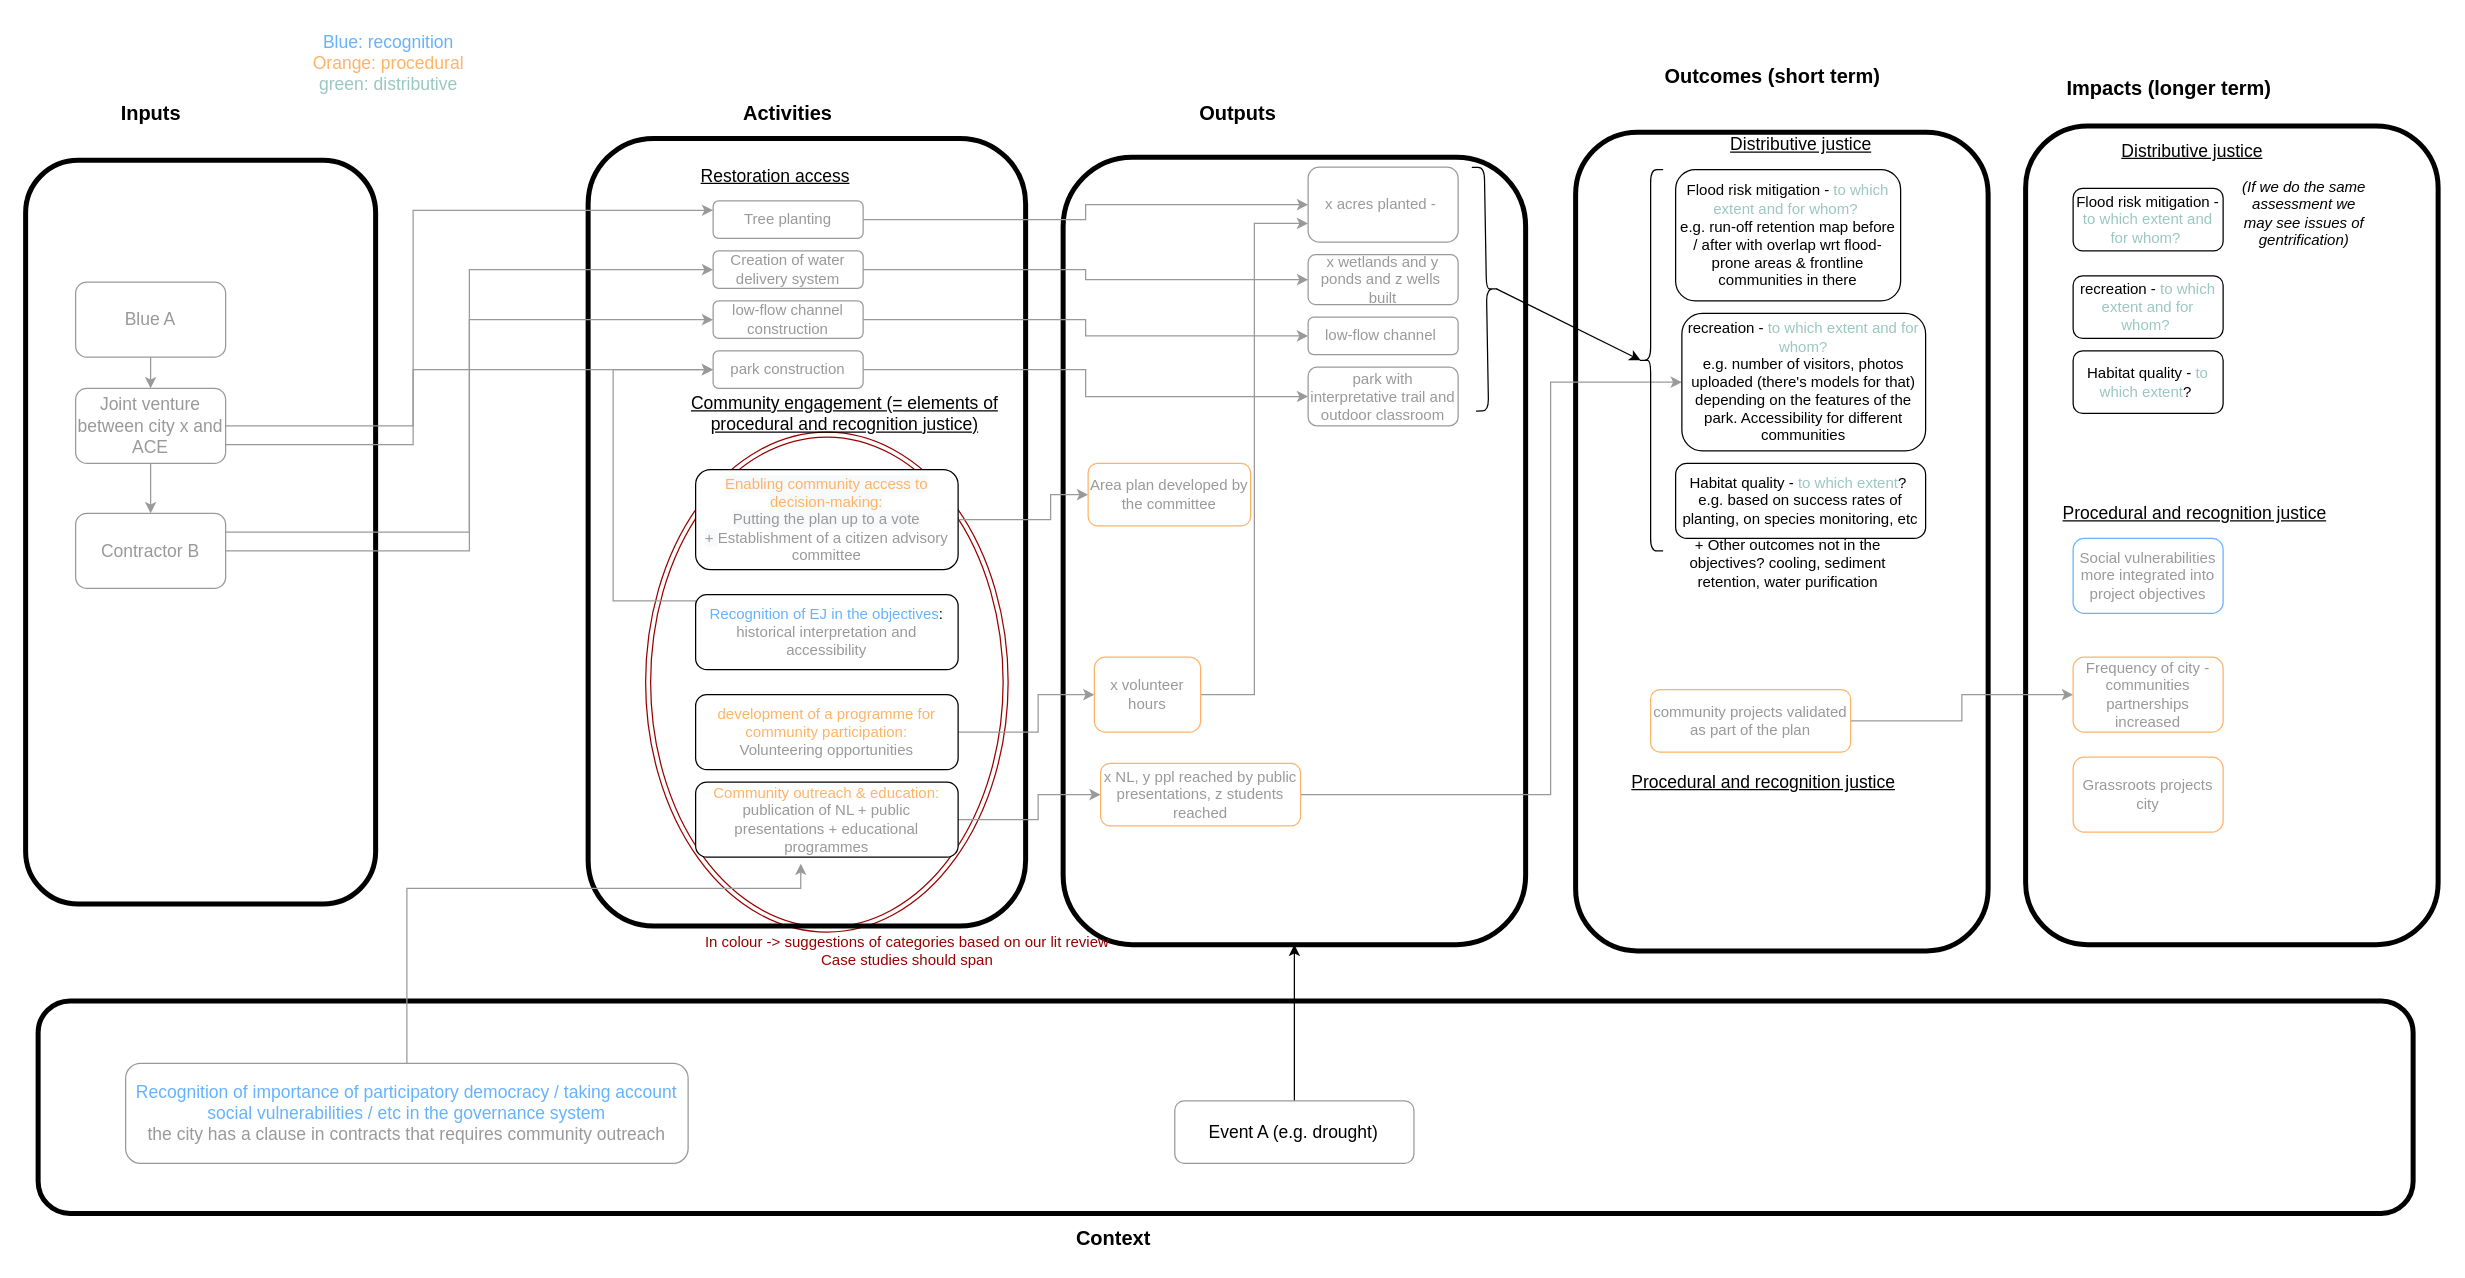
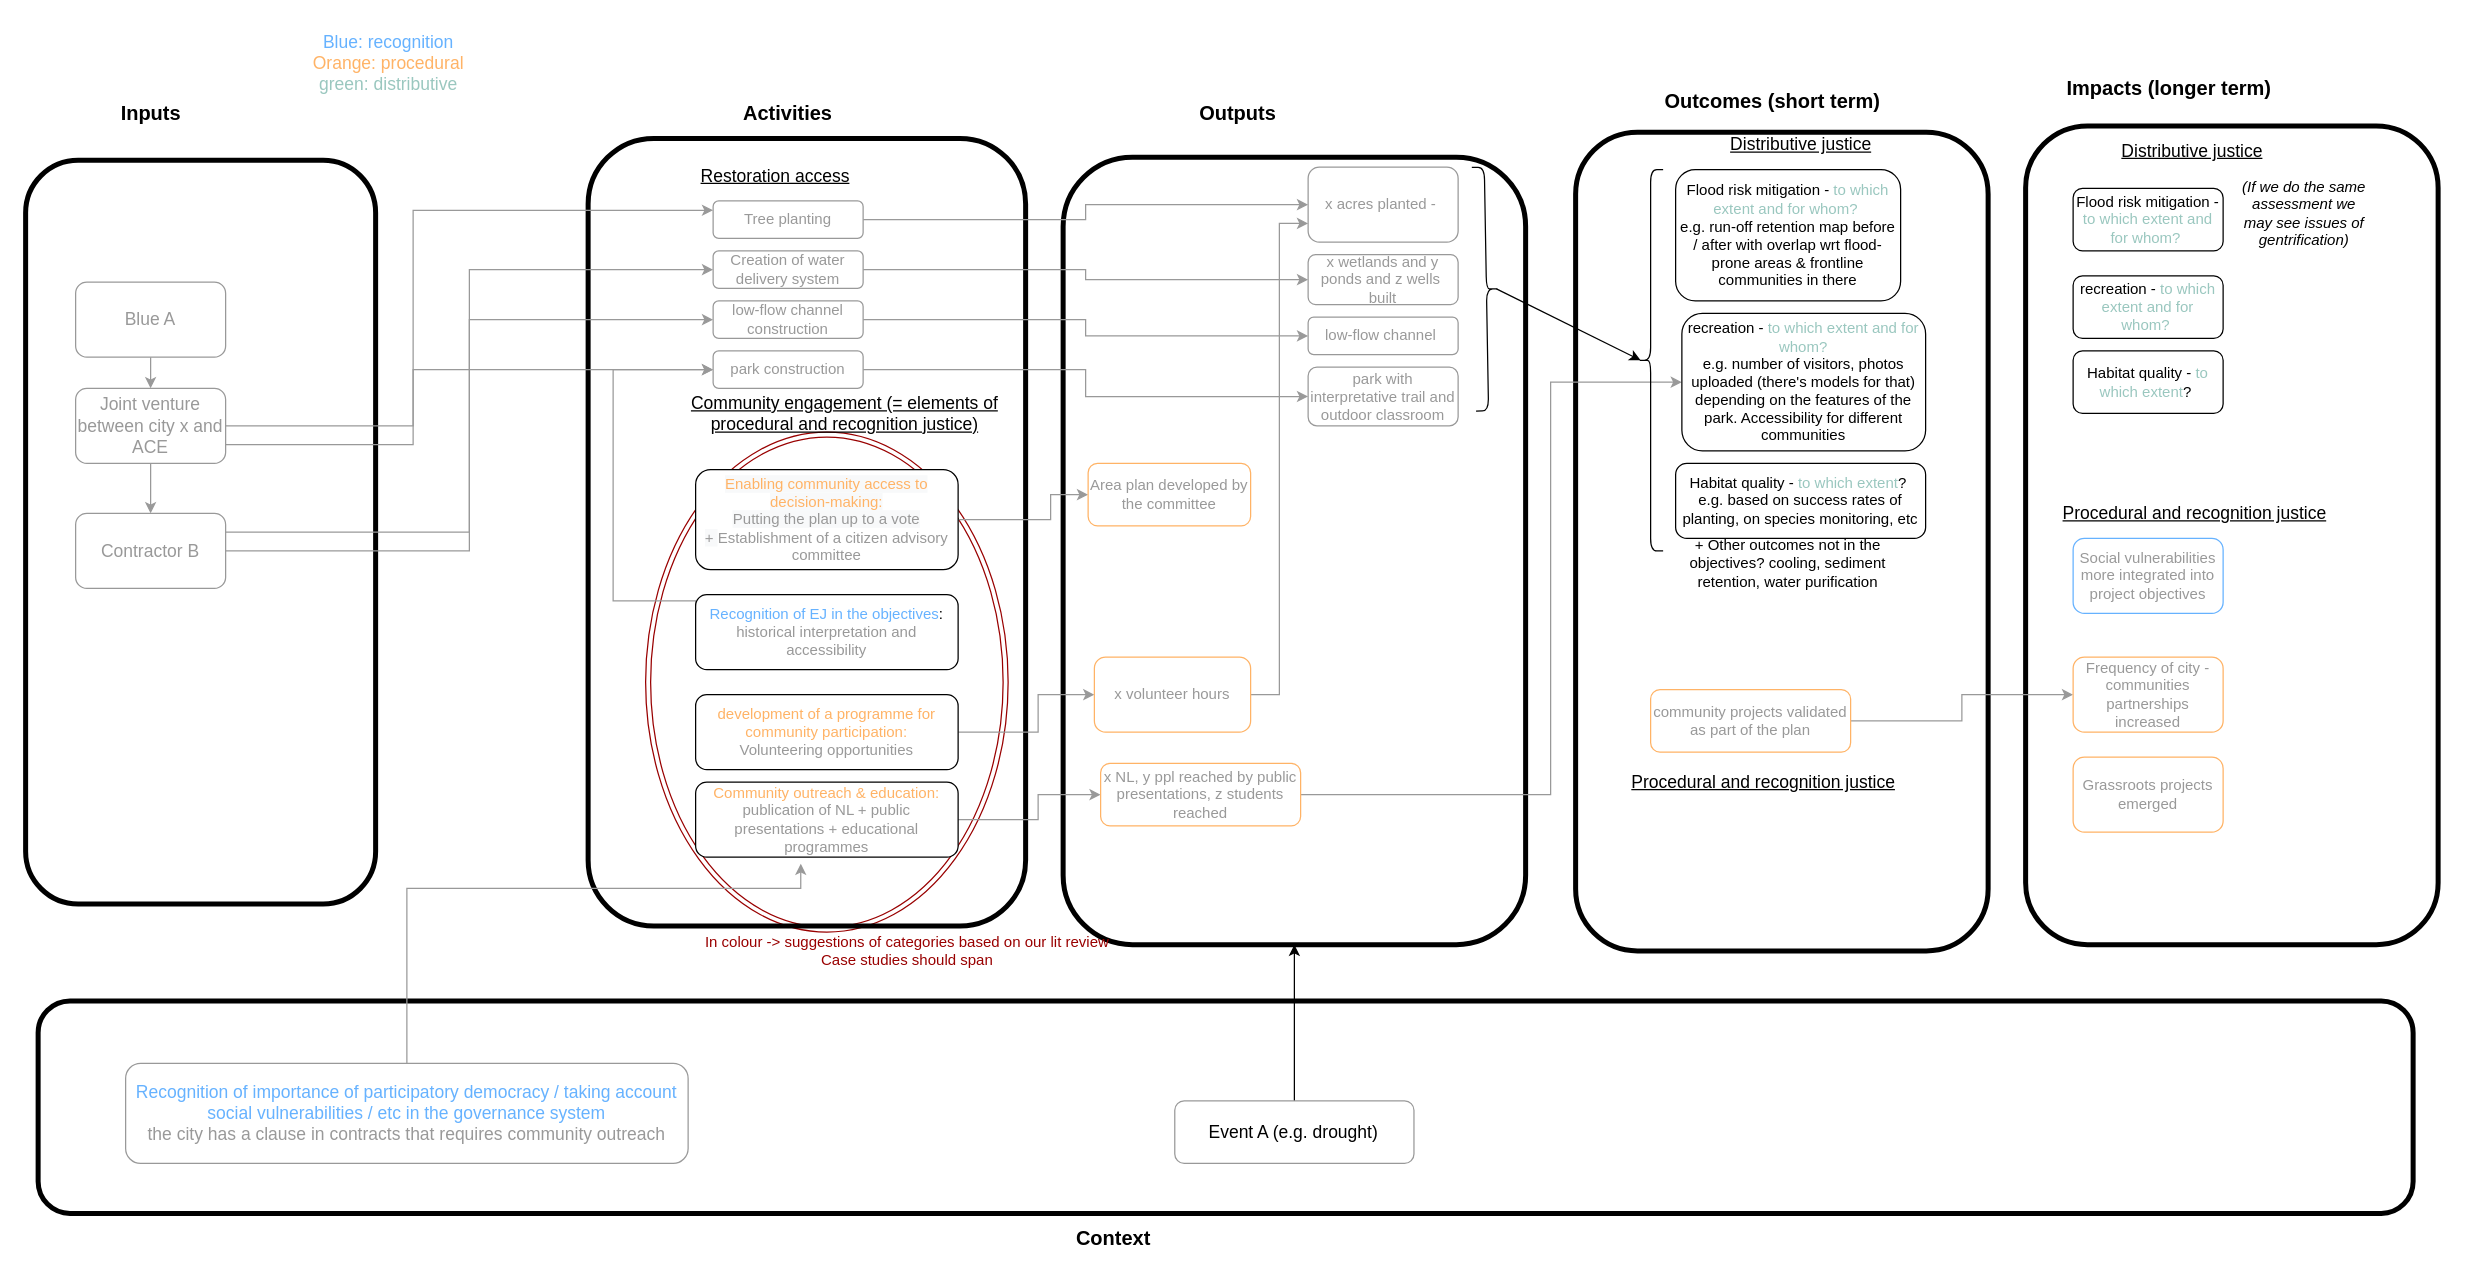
node "Outcomes (short term)": moved (1776, 76) -> (1776, 101)
node "x volunteer hours": size 106x75 -> 156x75
node "Grassroots projects city": label "Grassroots projects city" -> "Grassroots projects emerged"
